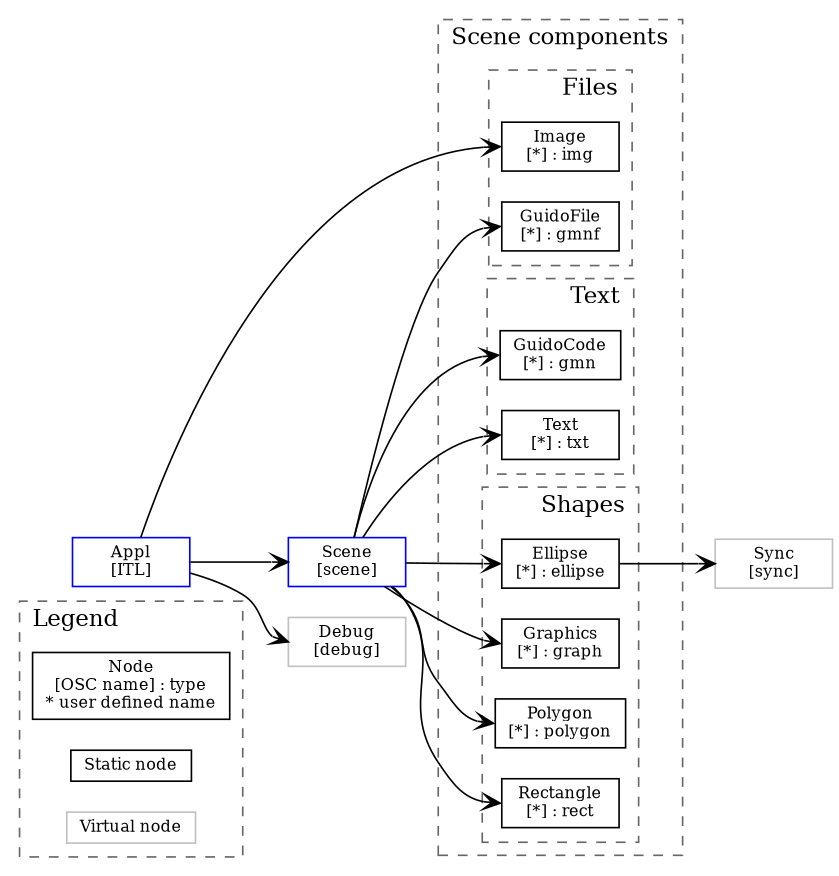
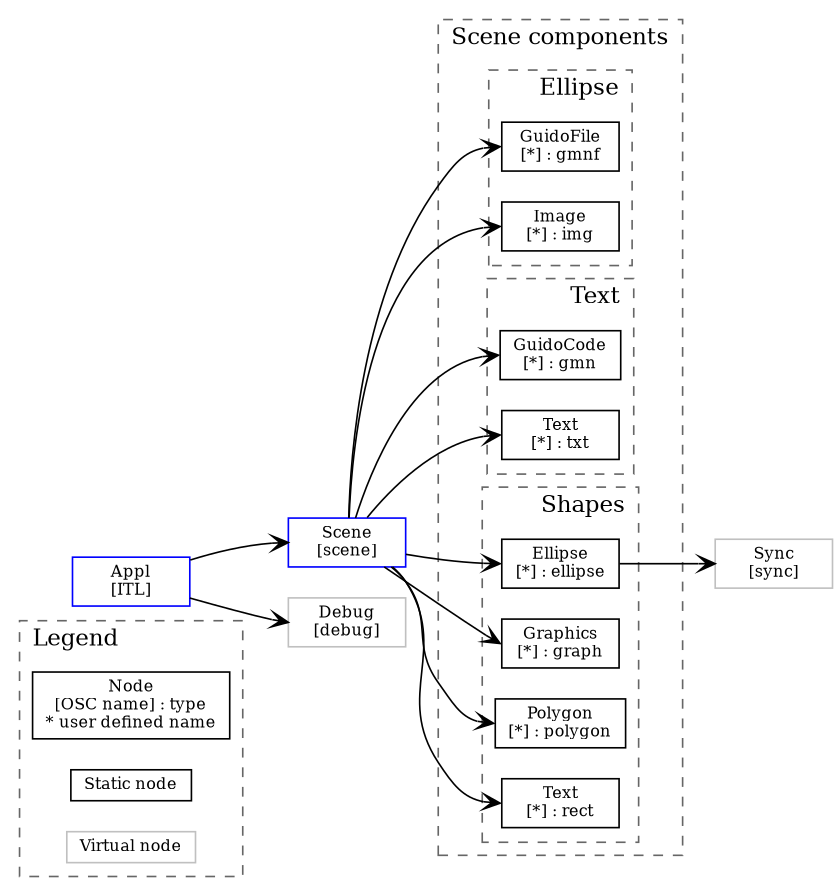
cluster "Files": label "Files" -> "Ellipse"
edge "Appl [ITL]" -> "Image [*] : img": now "Scene [scene]" -> "Image [*] : img"
node "Rectangle [*] : rect": label "Rectangle [*] : rect" -> "Text [*] : rect"
